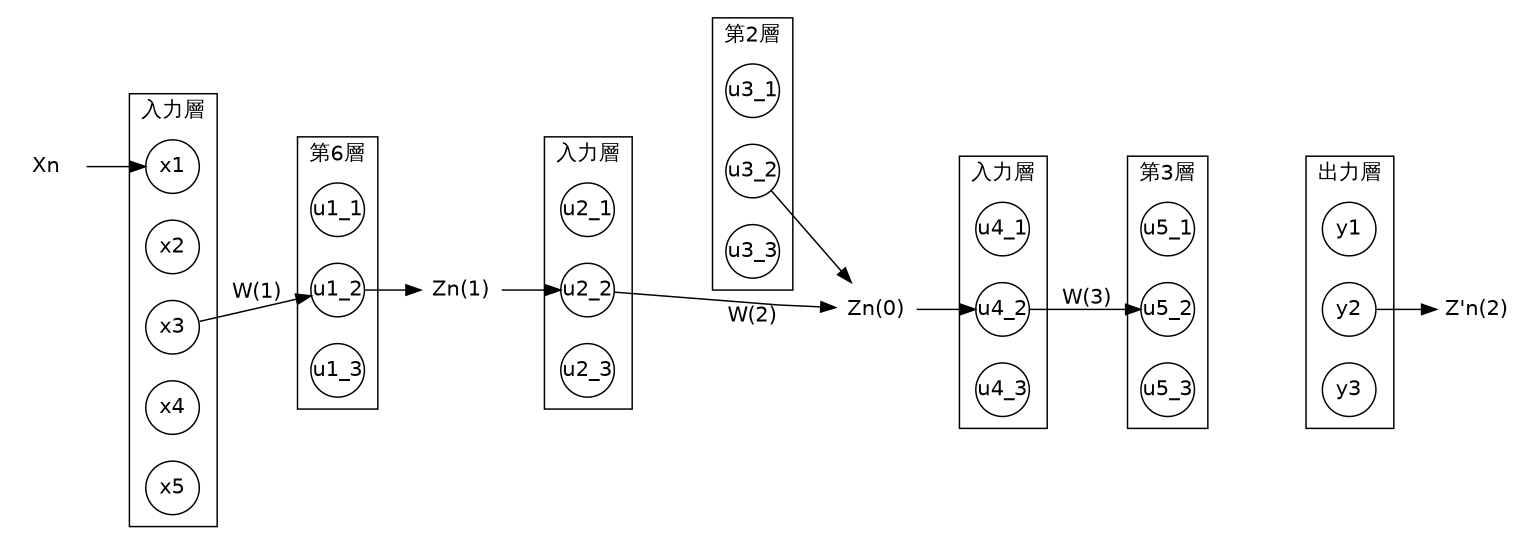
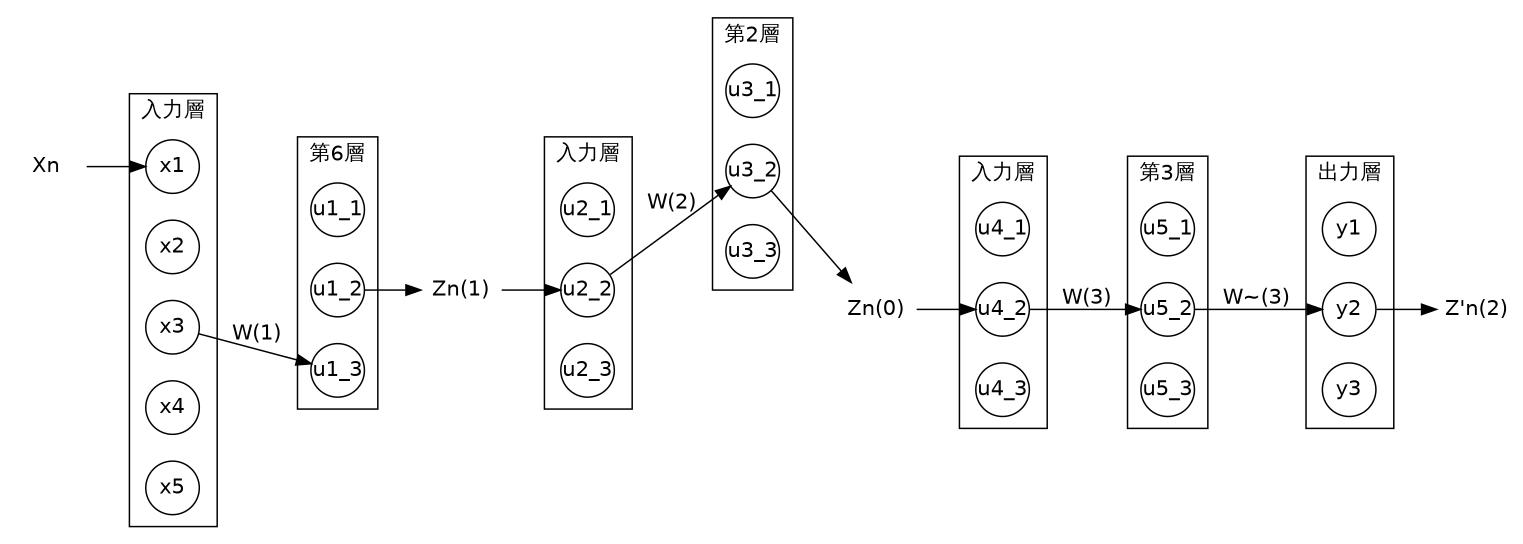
edge "u2_2" -> "Zn(0)": now "u2_2" -> "u3_2"
edge "u5_2" -> "y2": added, label "W~(3)"
edge "x3" -> "u1_2": now "x3" -> "u1_3"
